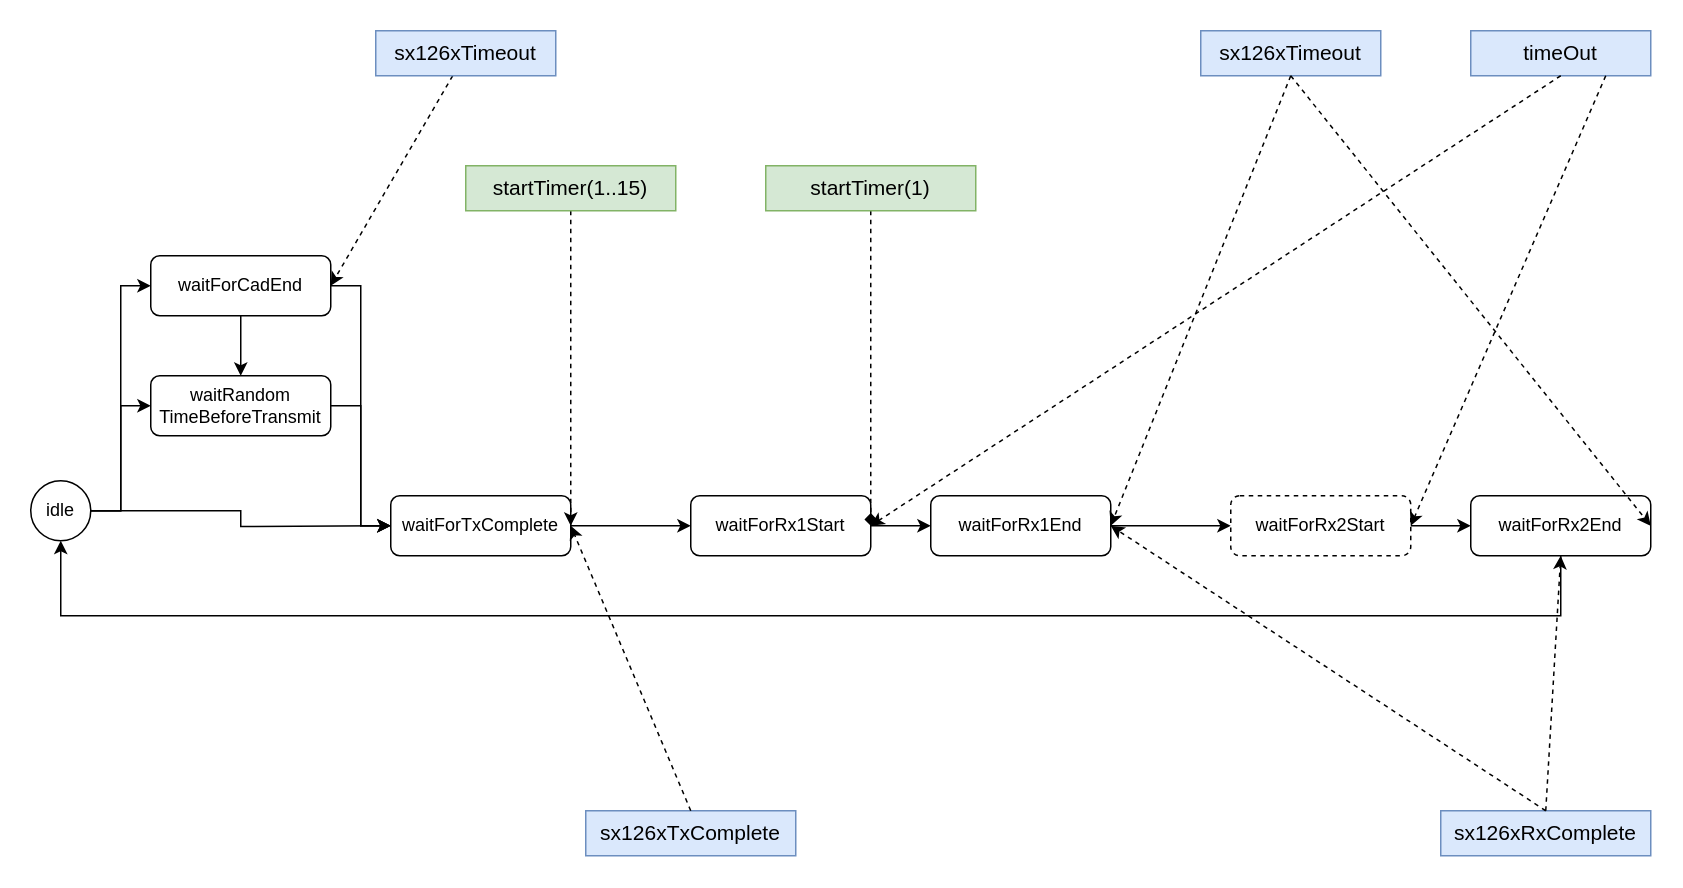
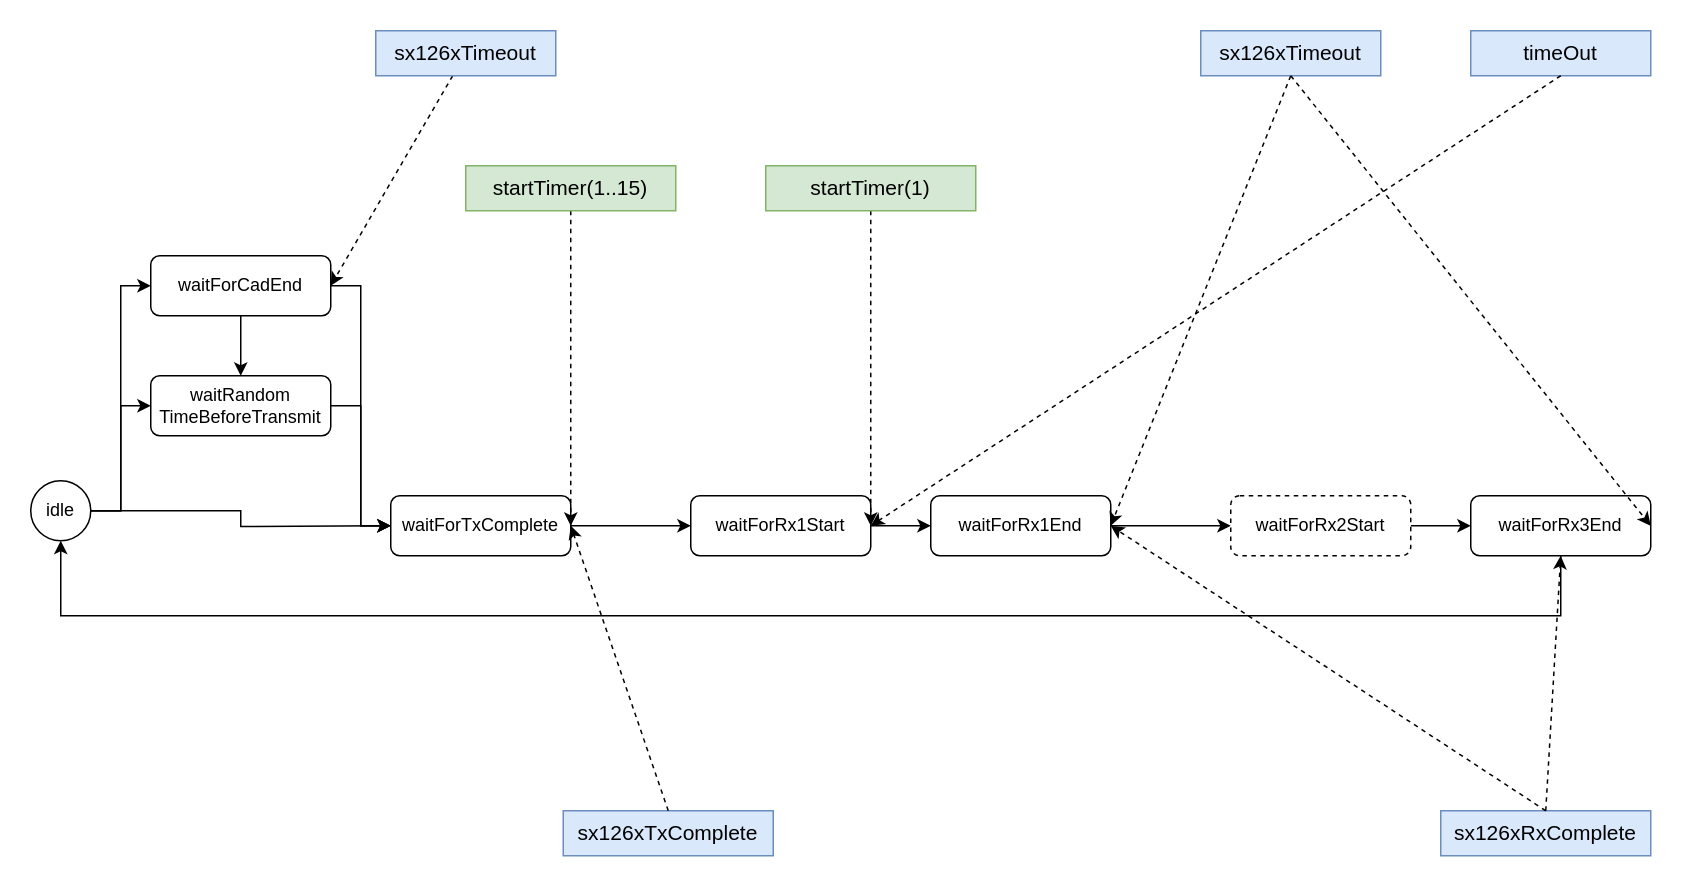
edge "timeOut" -> "waitForRx2Start": removed
edge "startTimer(1)" -> "waitForRx1Start": arrowhead diamond -> classic
node "waitForRx2End": label "waitForRx2End" -> "waitForRx3End"
node "sx126xTxComplete": moved (691, 833) -> (668, 833)
